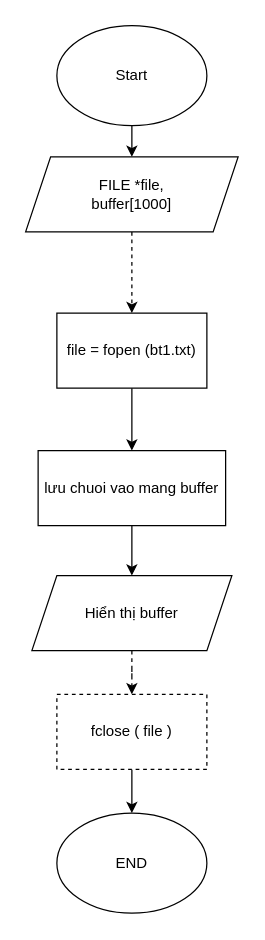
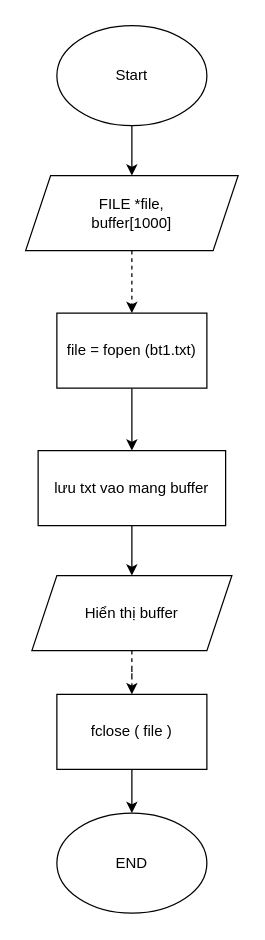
node "FILE *file, buffer[1000]": moved (132, 194) -> (132, 213)
node "lưu chuoi vao mang buffer": label "lưu chuoi vao mang buffer" -> "lưu txt vao mang buffer"
node "fclose ( file )": style dashed -> solid
